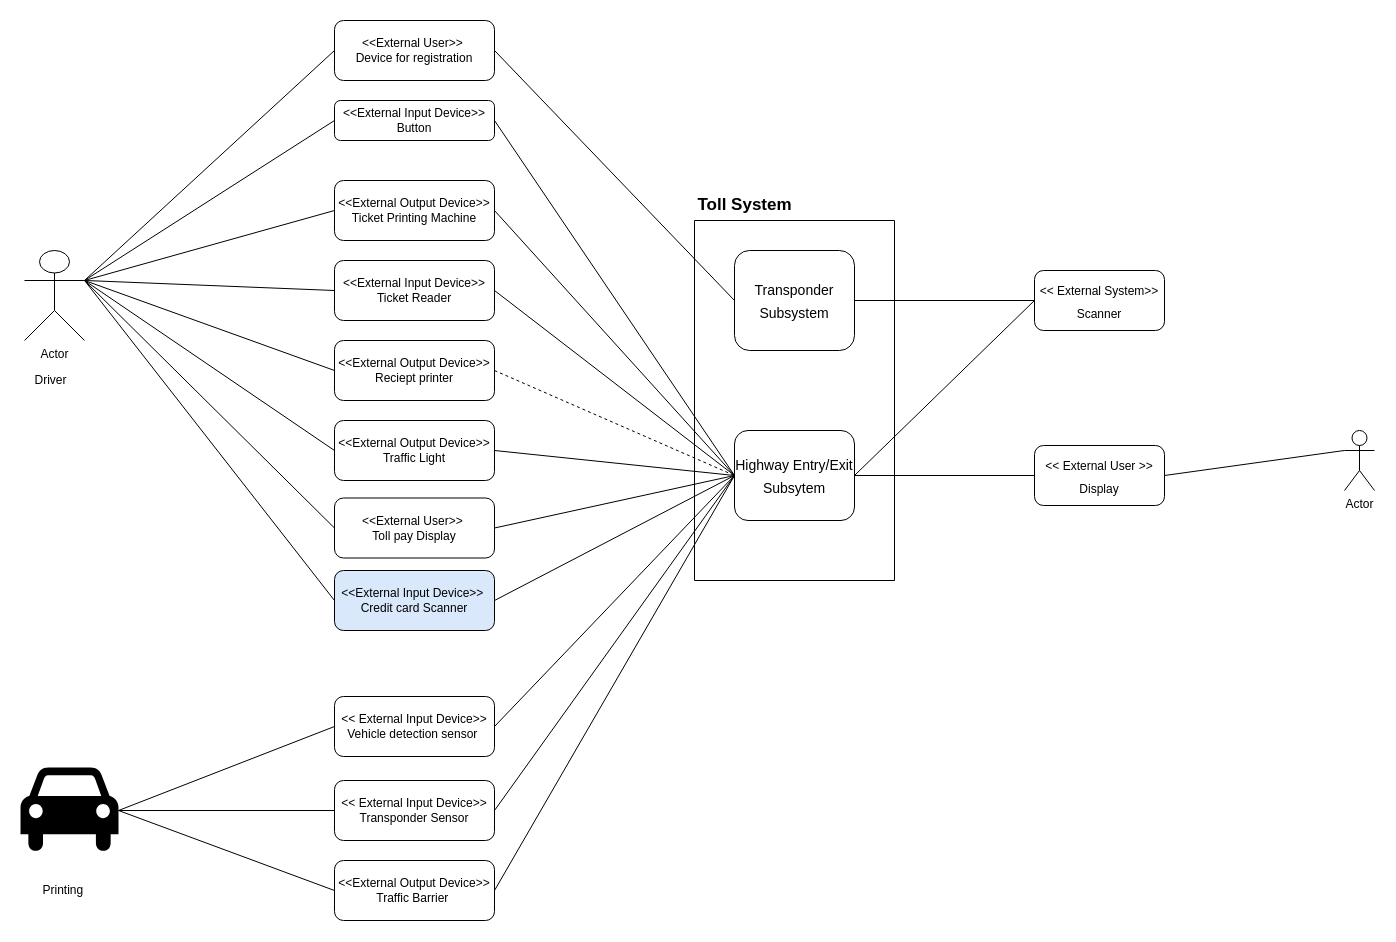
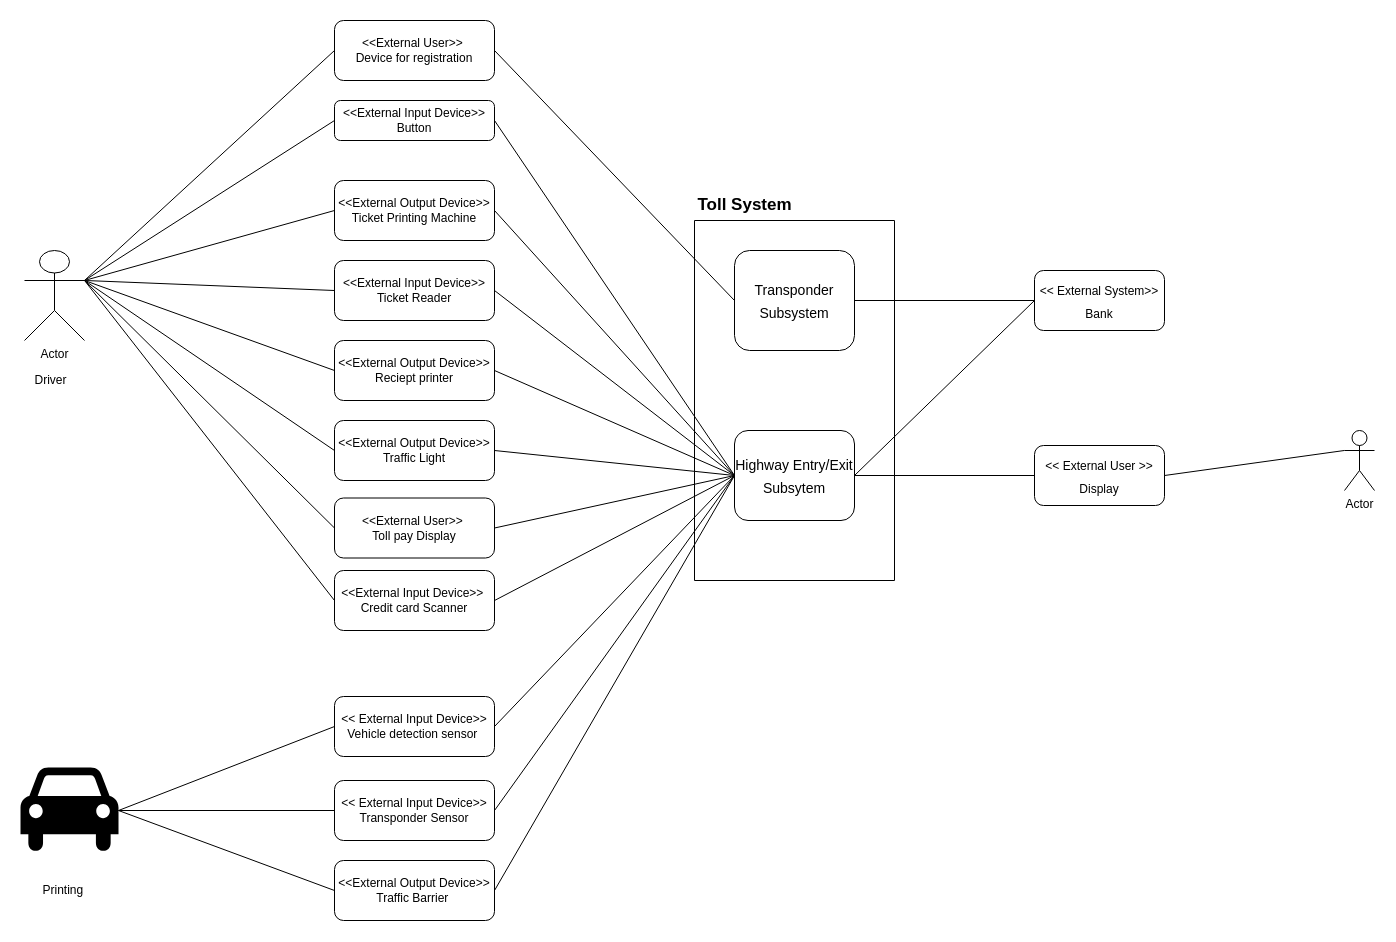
node "<< External System>> Scanner": label "<< External System>> Scanner" -> "<< External System>> Bank"
edge "<<External Output Device>> Reciept printer" -- "Highway Entry/Exit Subsytem": style dashed -> solid
node "<<External Input Device>> Credit card Scanner": fillcolor #dae8fc -> #ffffff
